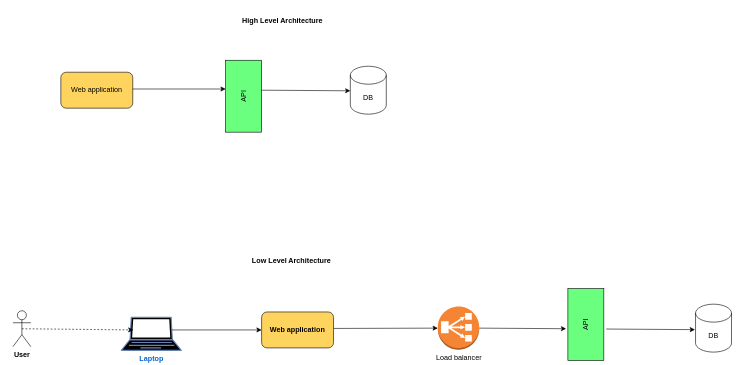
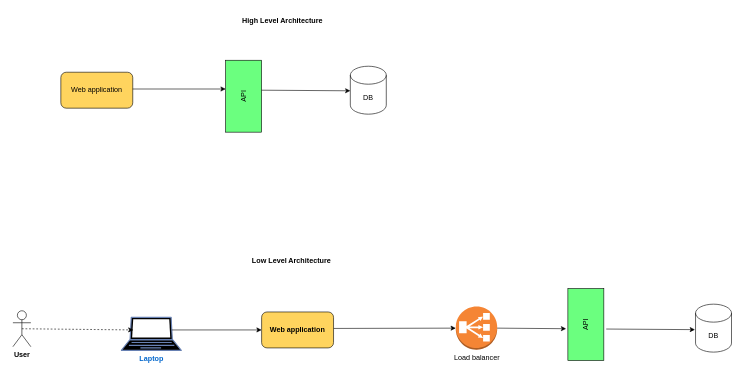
node "Load balancer": moved (458, 329) -> (476, 329)
